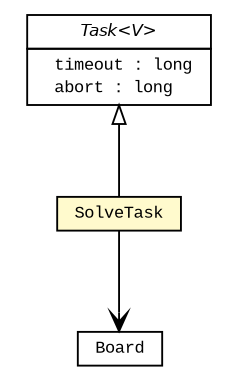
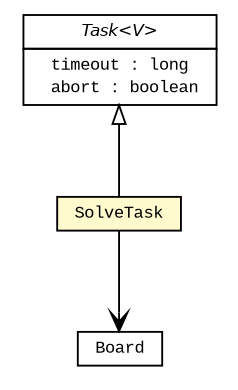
node "Task<V>": text "abort : long" -> "abort : boolean"
